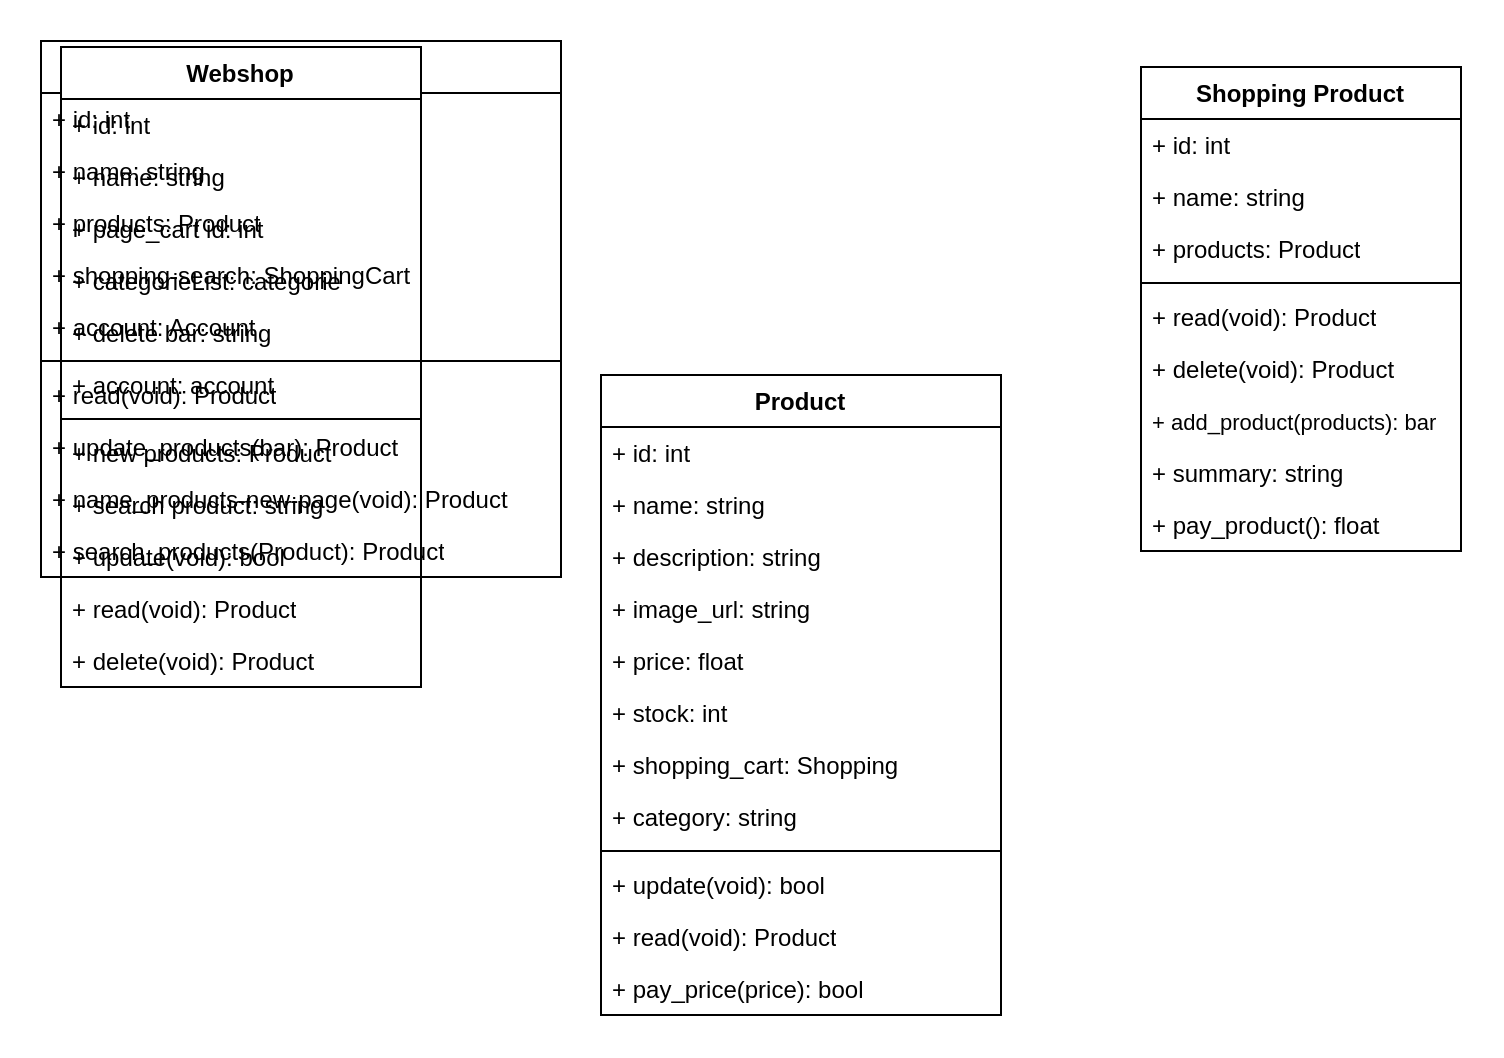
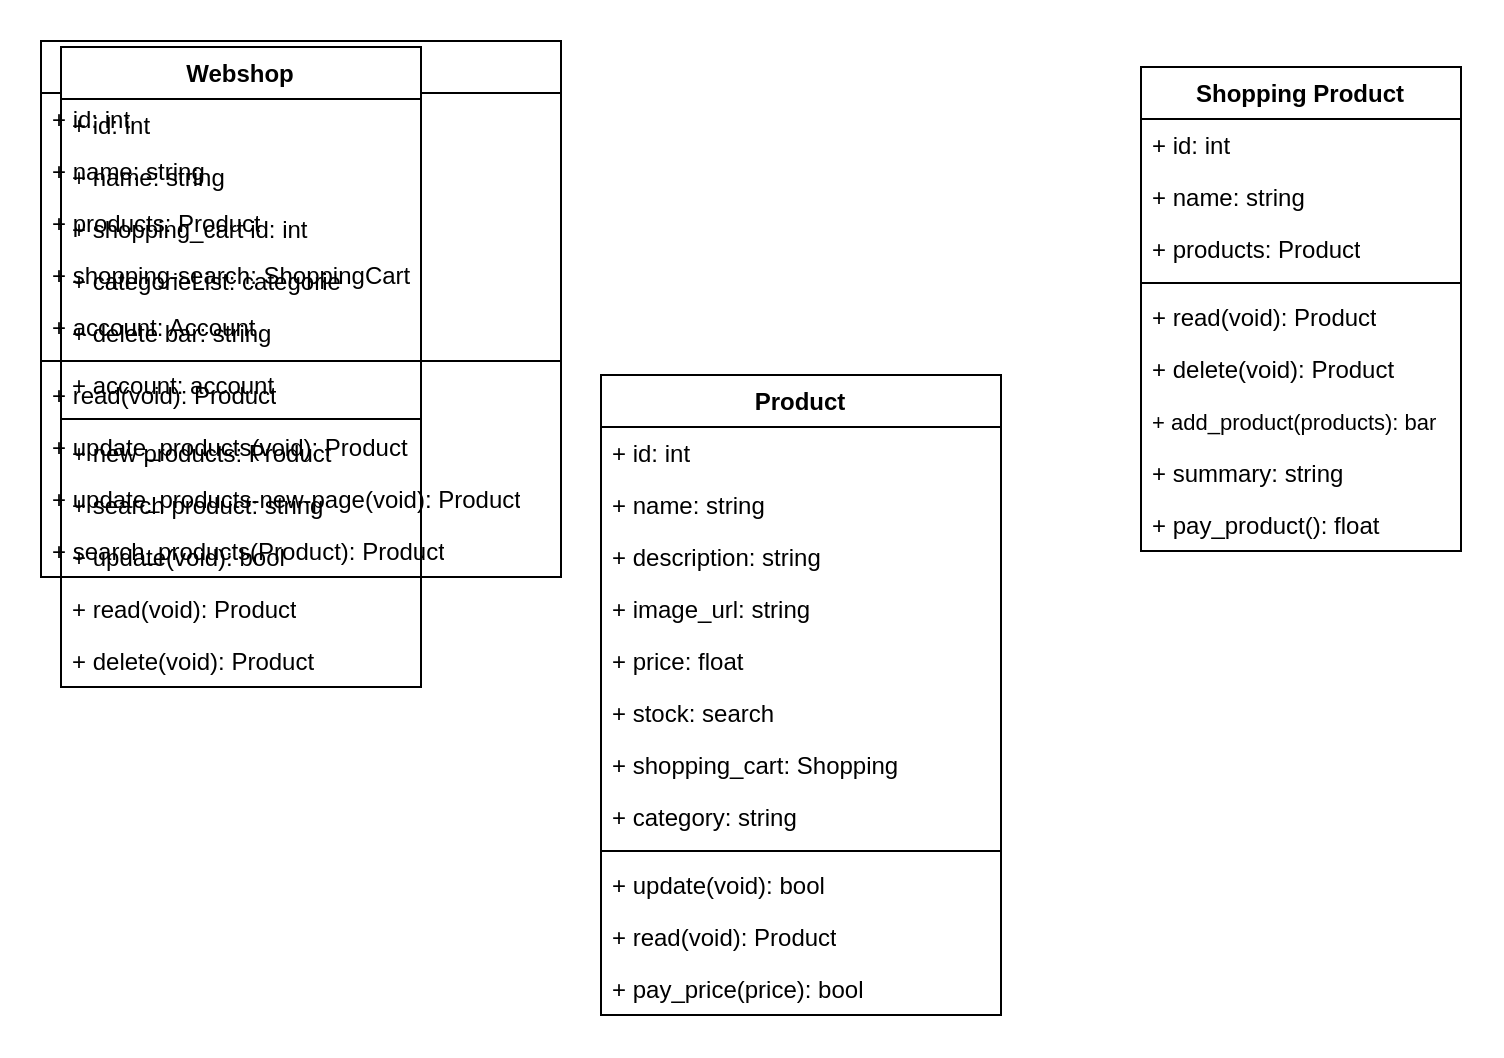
node "+ page_cart id: int": label "+ page_cart id: int" -> "+ shopping_cart id: int"
node "+ update_products(bar): Product": label "+ update_products(bar): Product" -> "+ update_products(void): Product"
node "+ name_products-new-page(void): Product": label "+ name_products-new-page(void): Product" -> "+ update_products-new-page(void): Product"
node "+ stock: int": label "+ stock: int" -> "+ stock: search"
